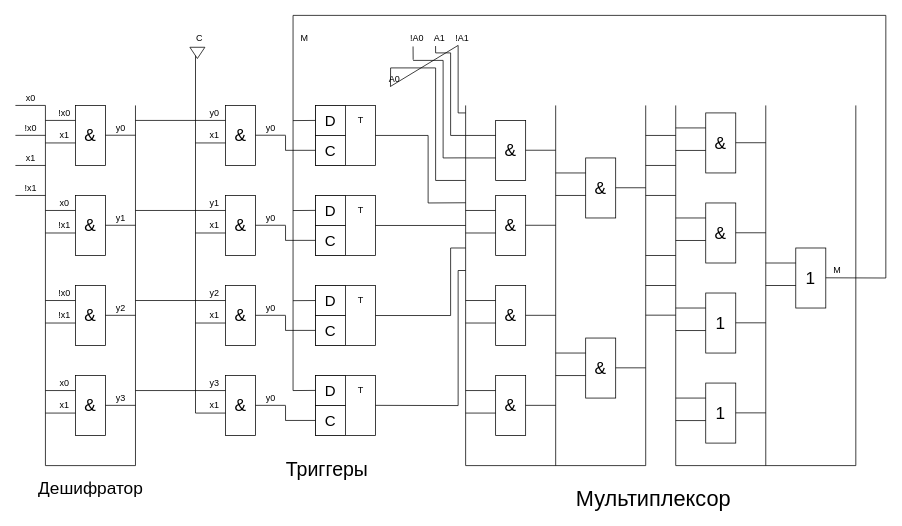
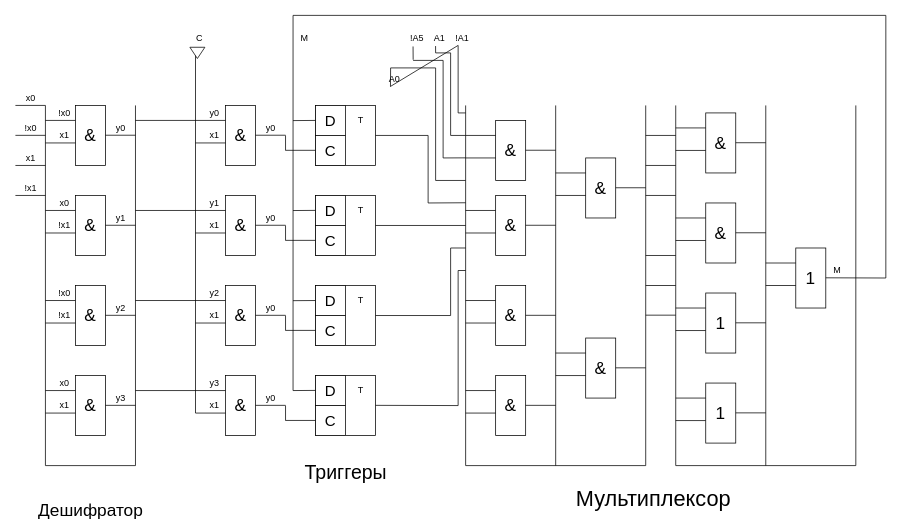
node "!A0": label "!A0" -> "!A5"
node "Триггеры": moved (327, 469) -> (345, 473)
node "Дешифратор": moved (90, 488) -> (90, 510)
